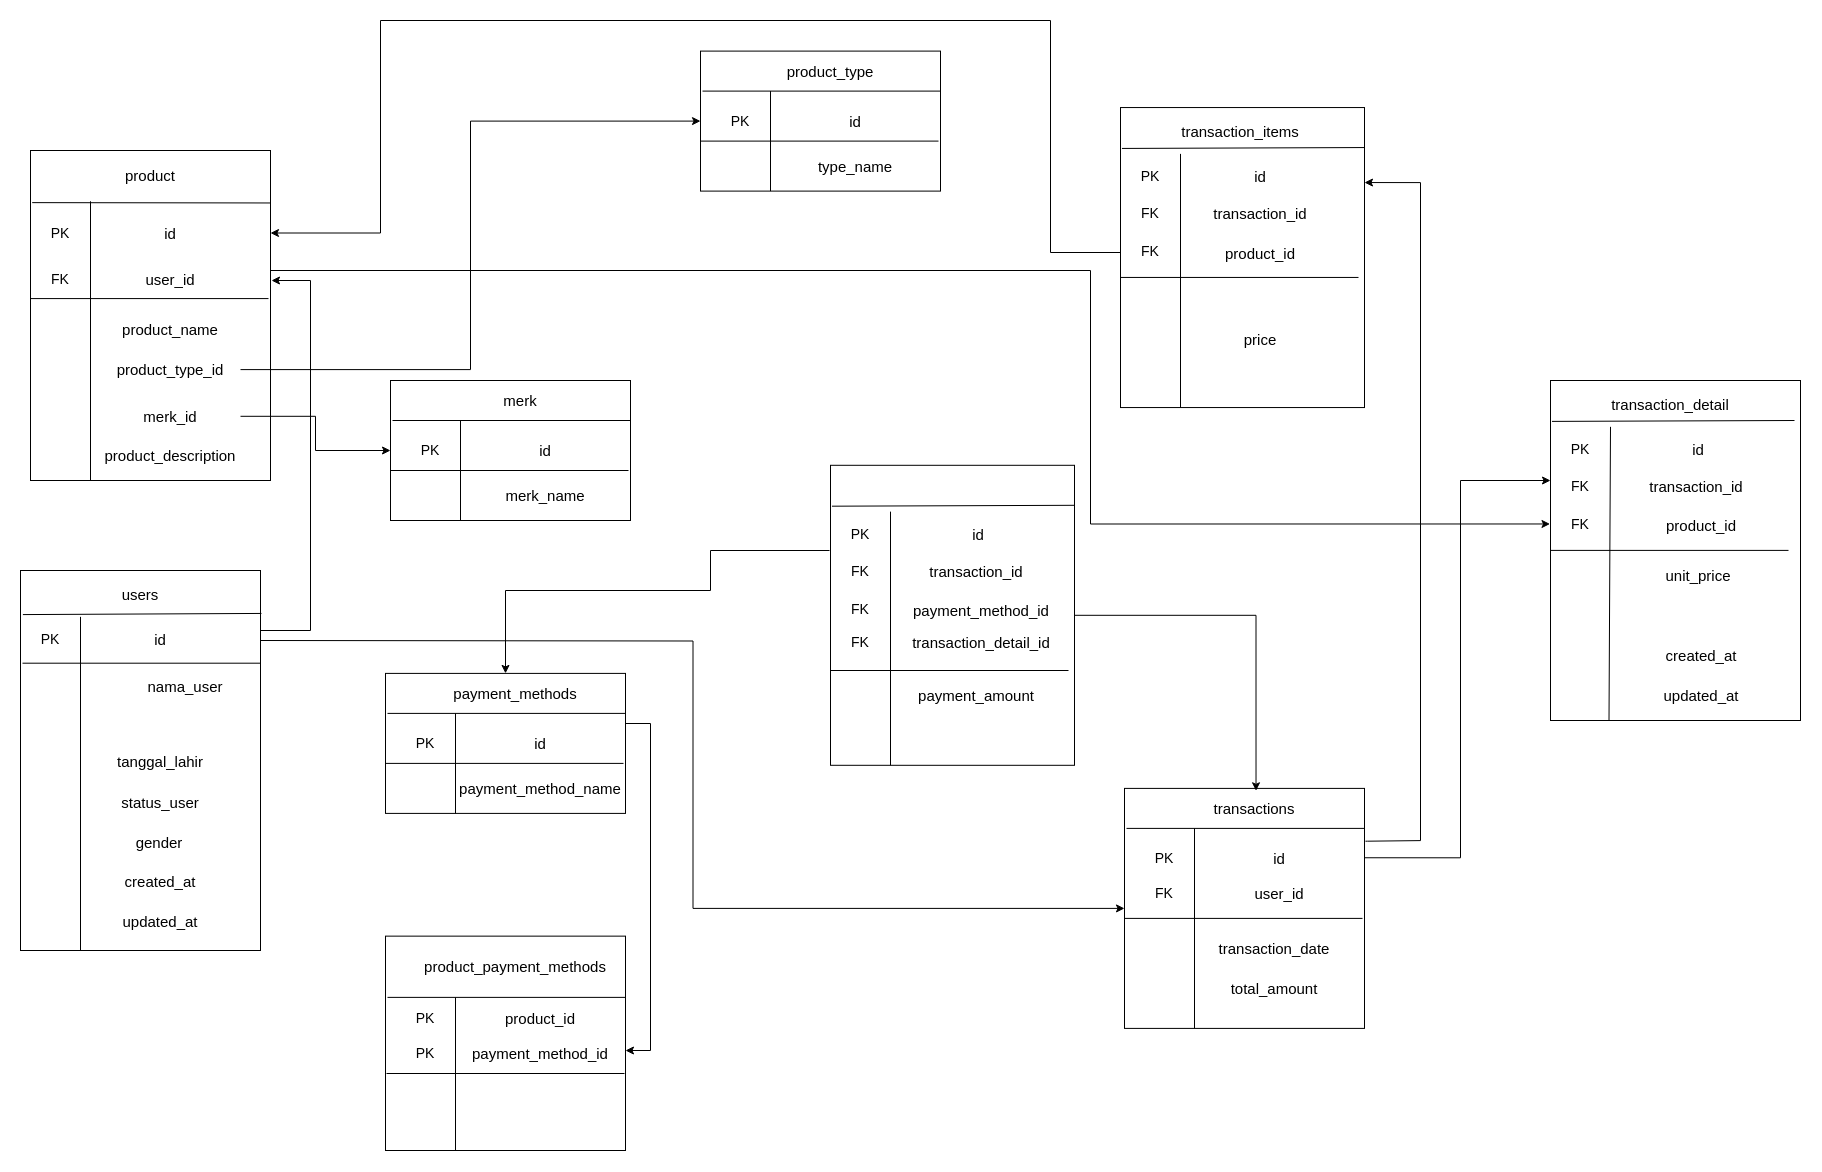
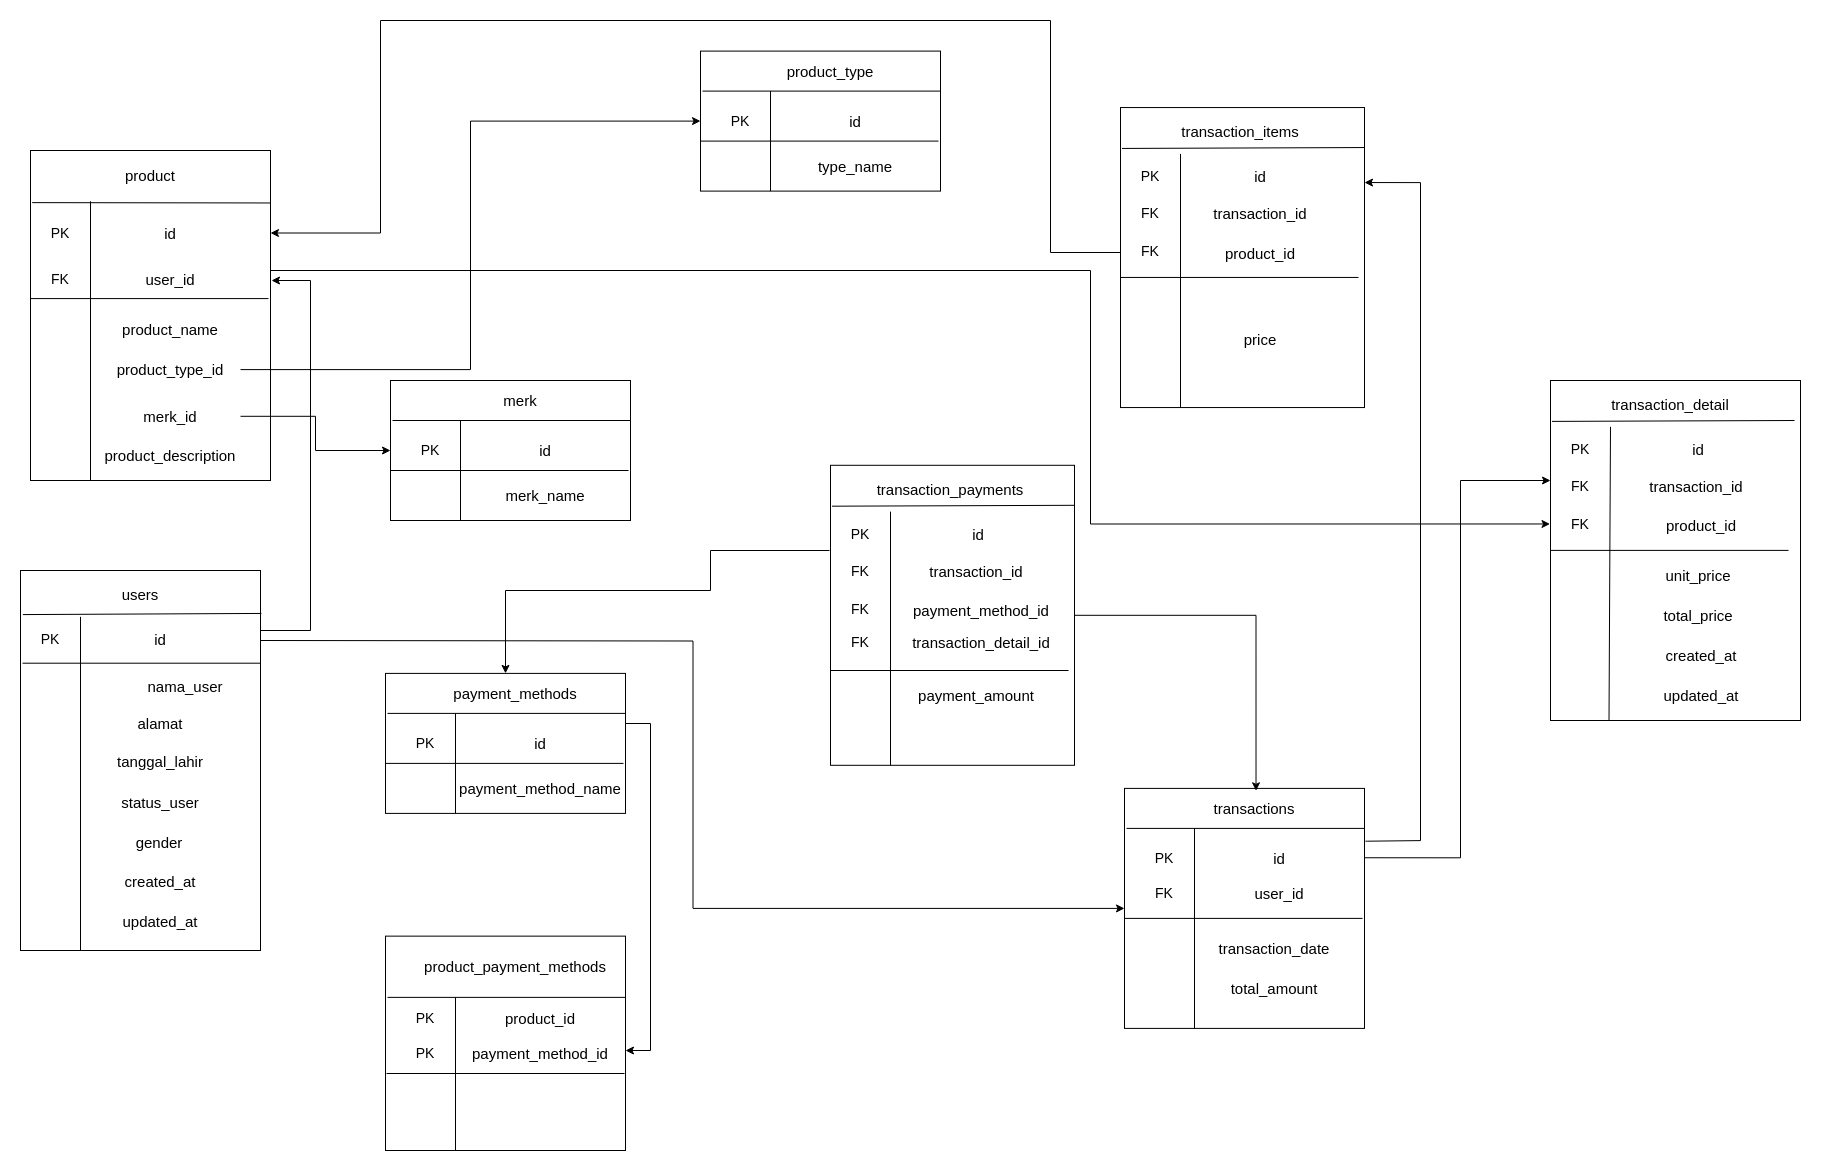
node "transaction_payments": added
node "total_price": added
node "alamat": added
